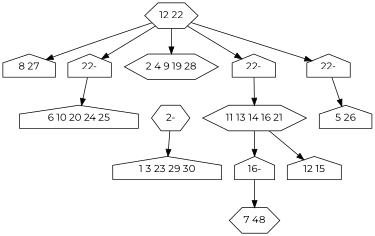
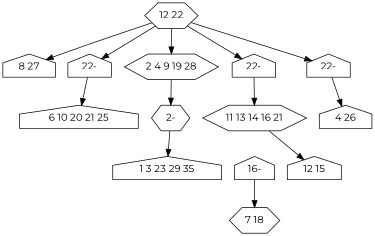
edge "2 4 9 19 28" -> "2-": added
node "6 10 20 24 25": label "6 10 20 24 25" -> "6 10 20 21 25"
node "5 26": label "5 26" -> "4 26"
edge "11 13 14 16 21" -> "16-": removed
node "1 3 23 29 30": label "1 3 23 29 30" -> "1 3 23 29 35"
node "7 48": label "7 48" -> "7 18"
